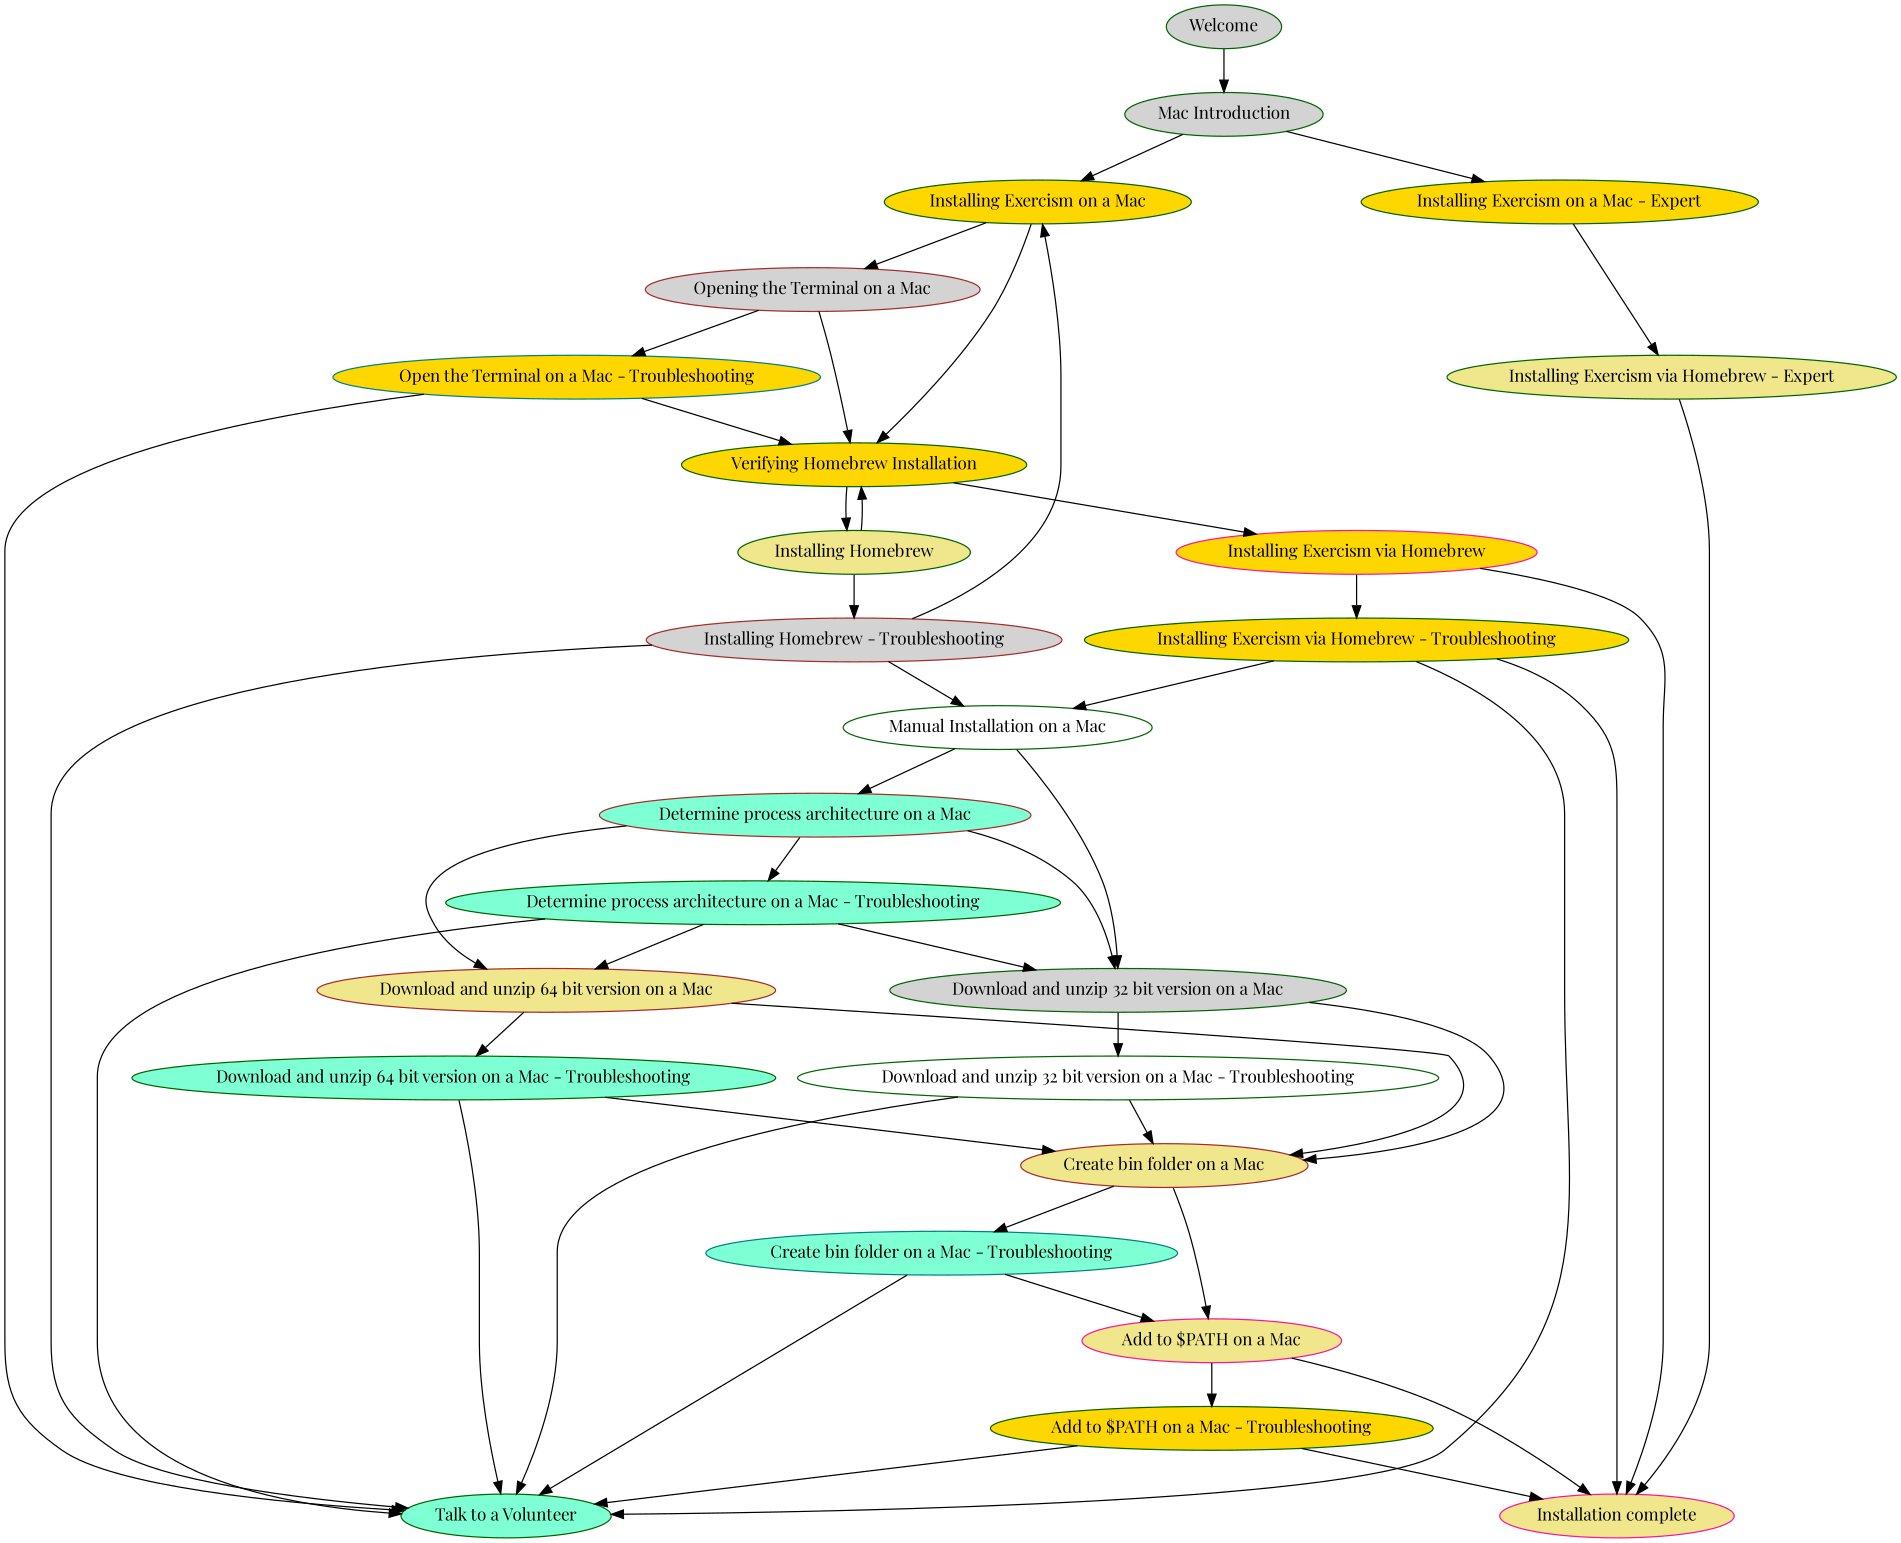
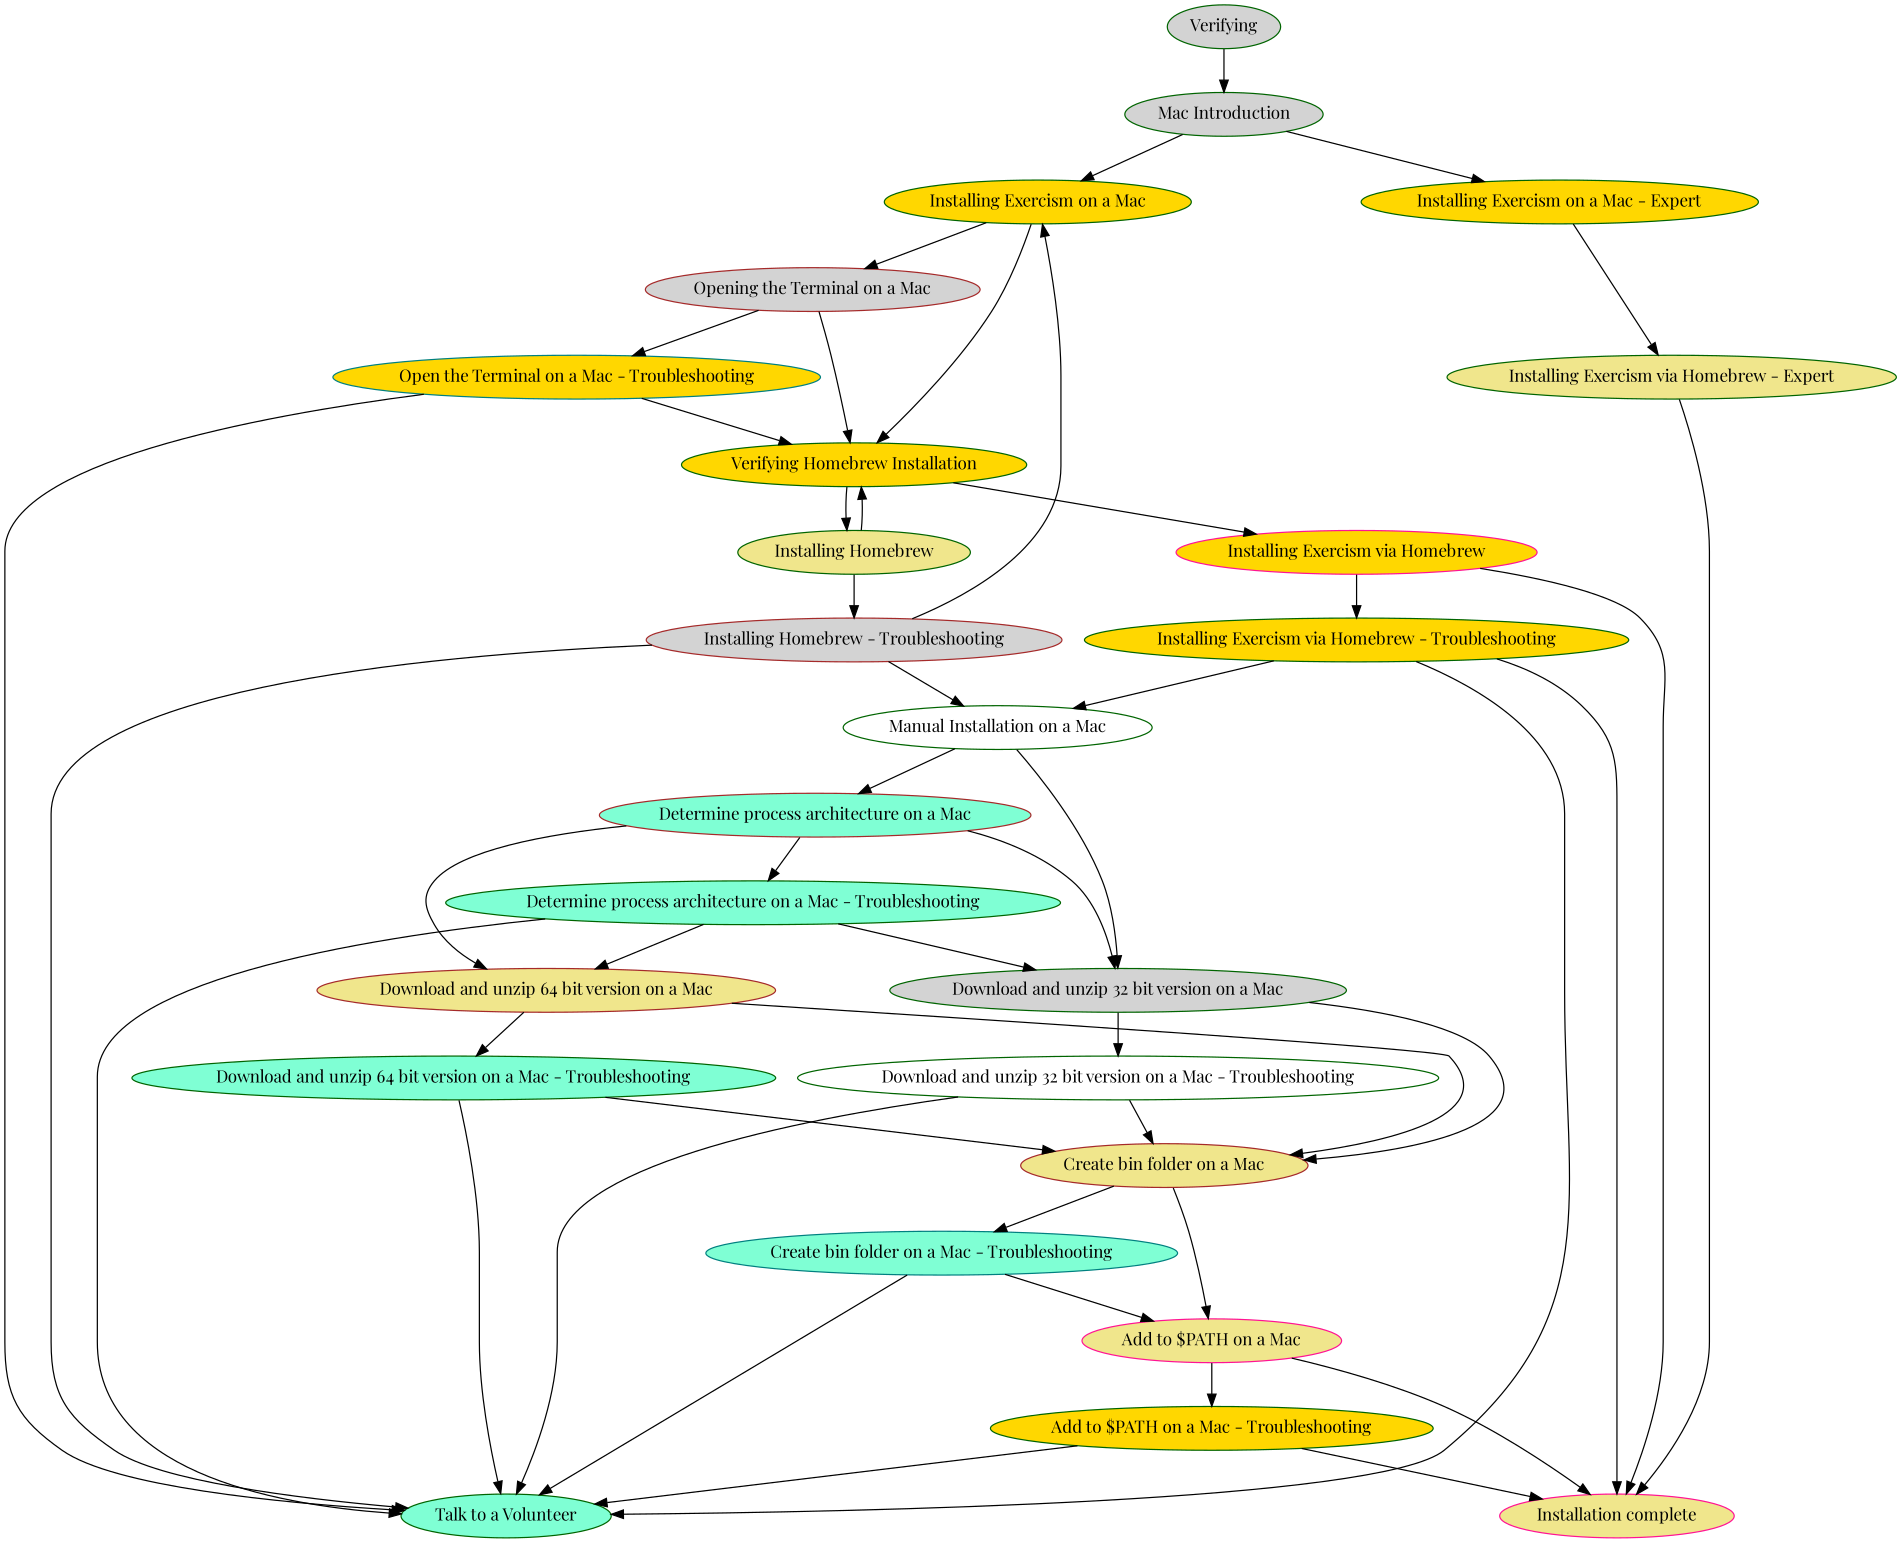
node "Welcome": label "Welcome" -> "Verifying"
